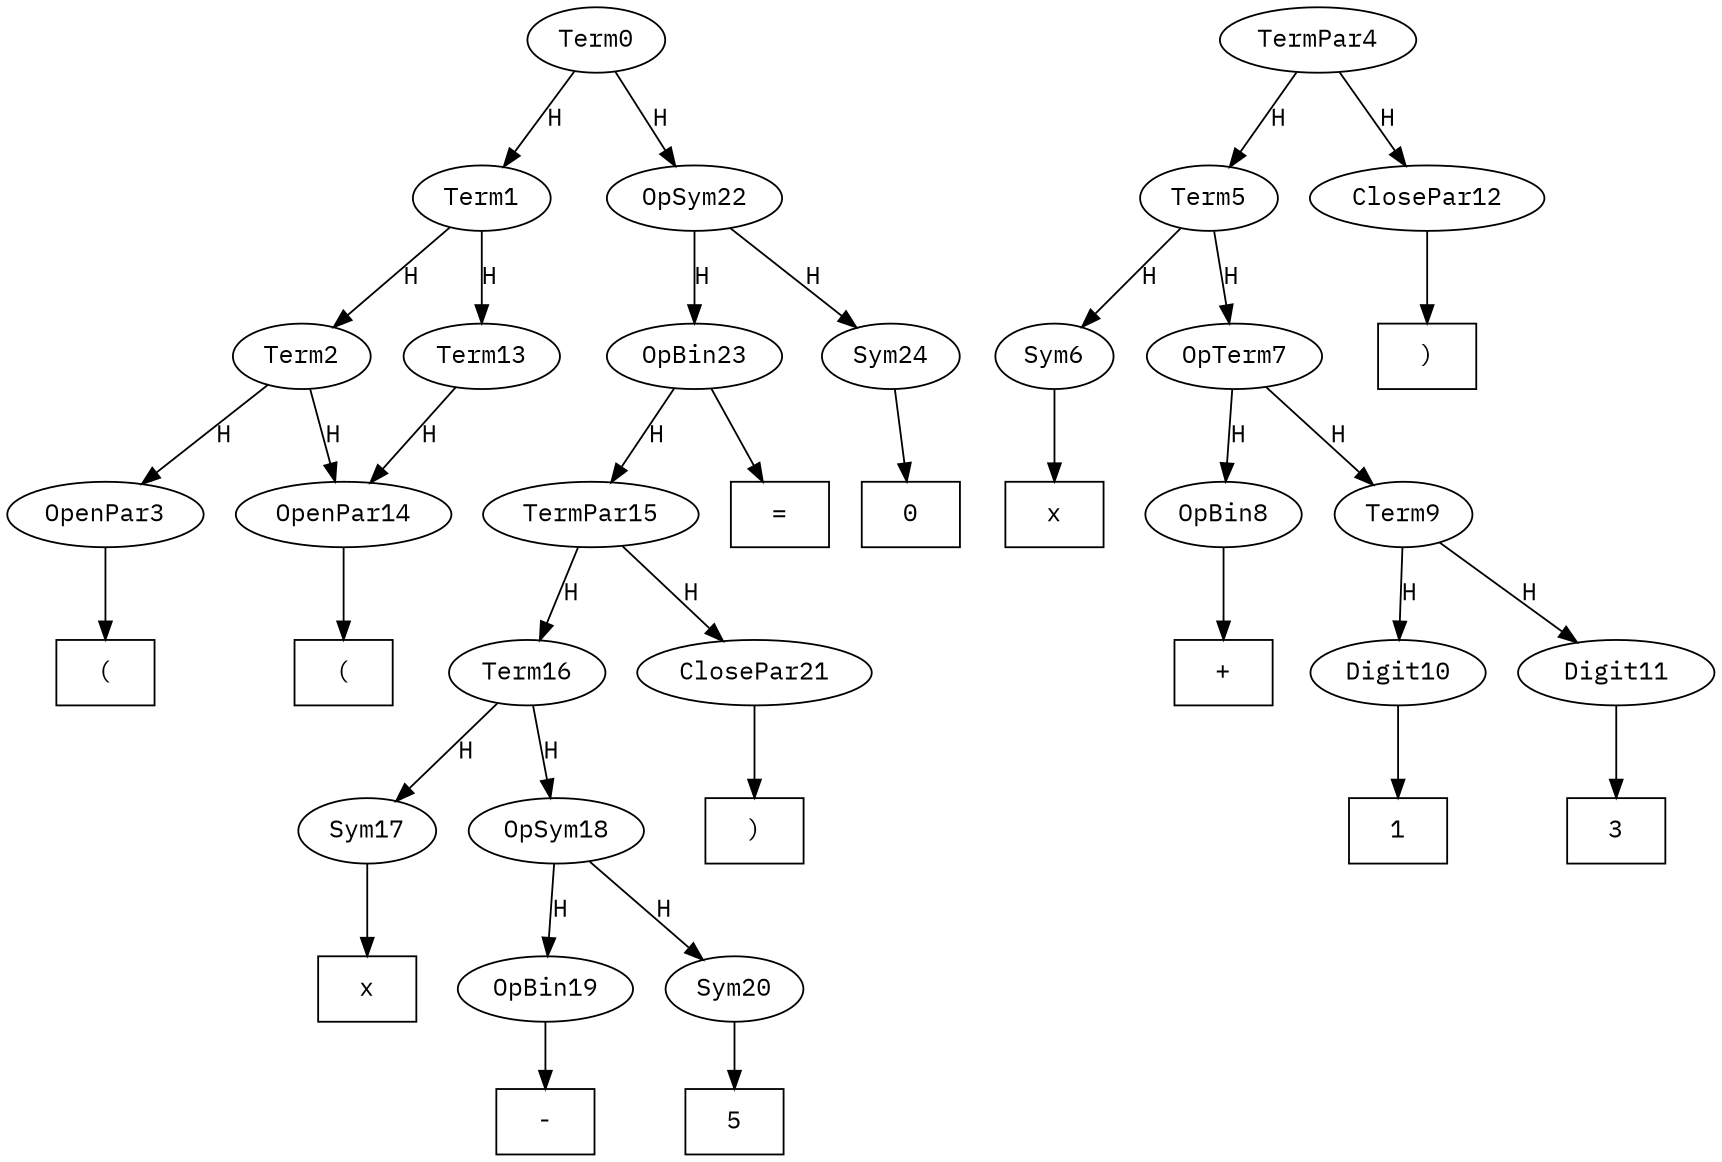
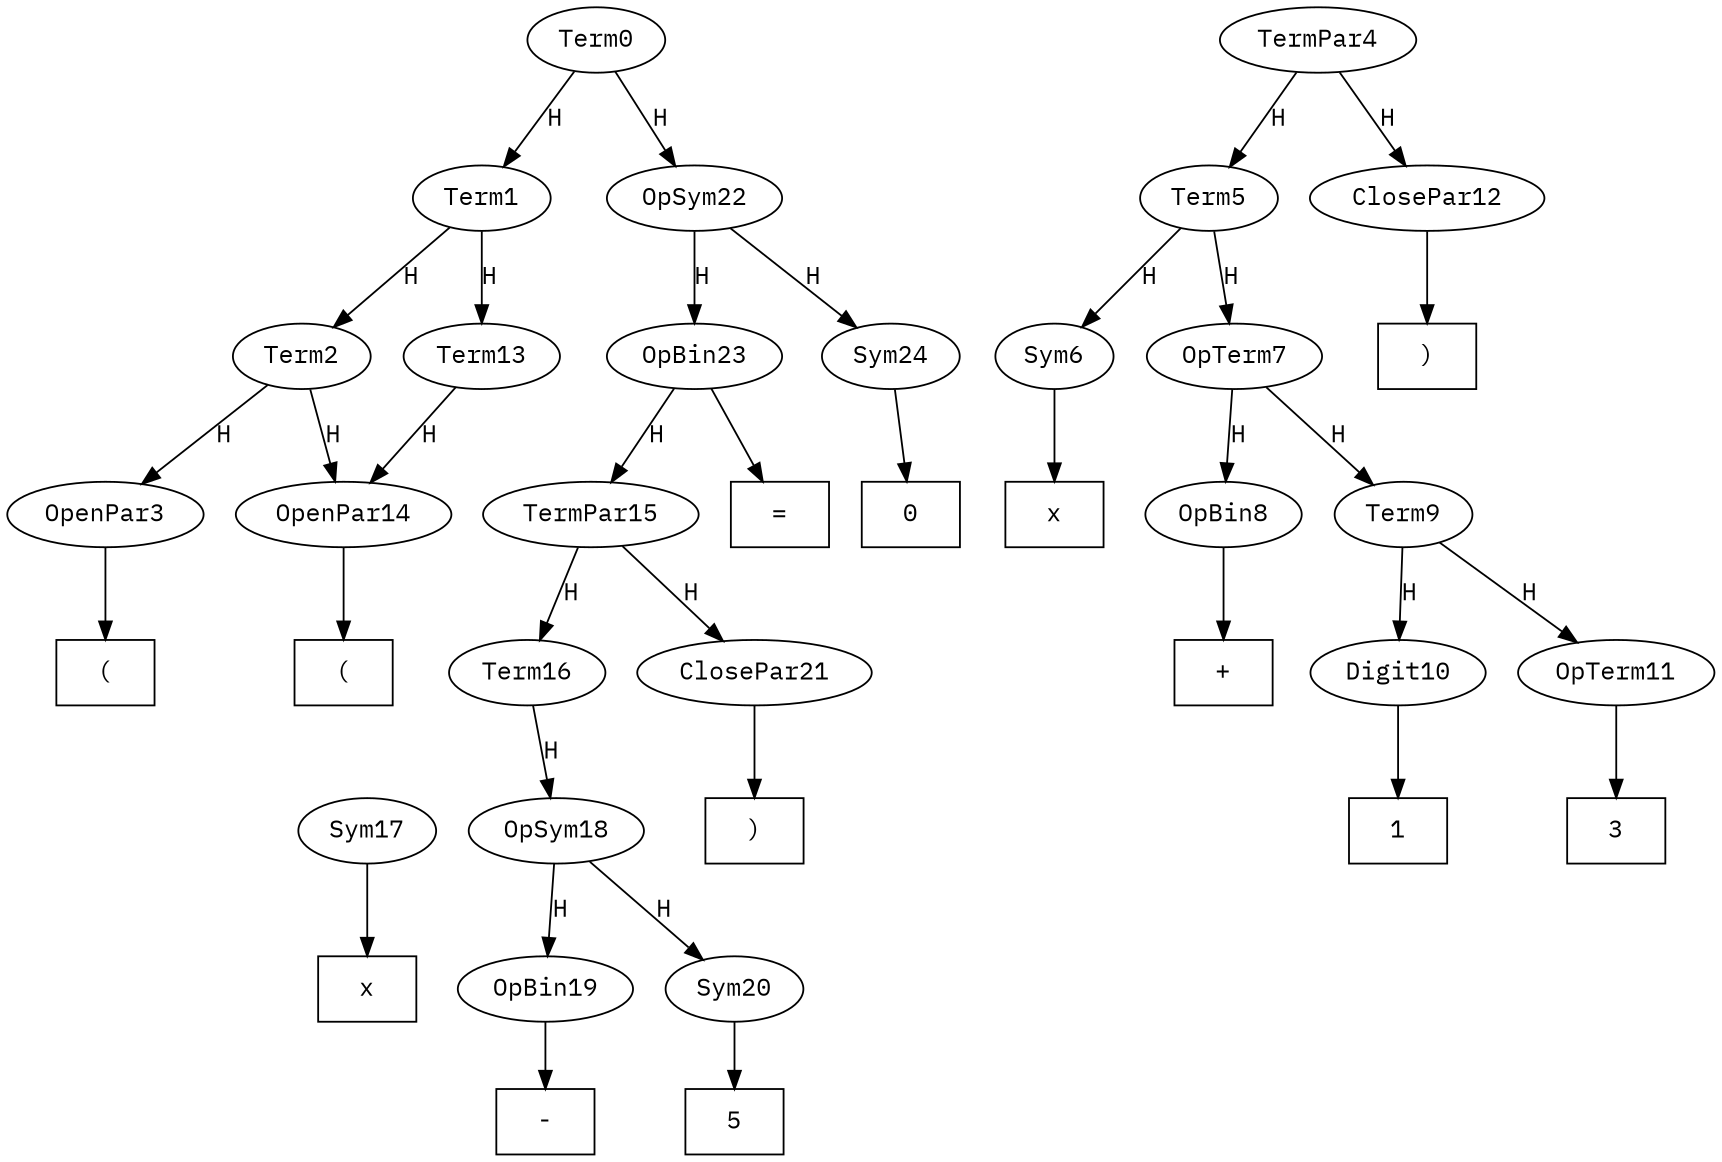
node "Digit11": label "Digit11" -> "OpTerm11"
edge "Term16" -> "Sym17": removed, label "H"
